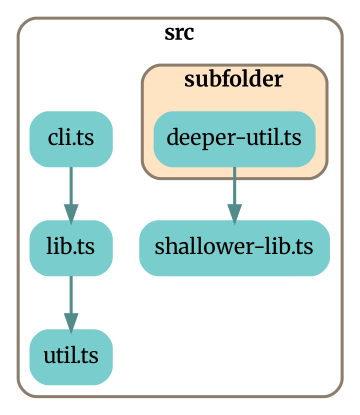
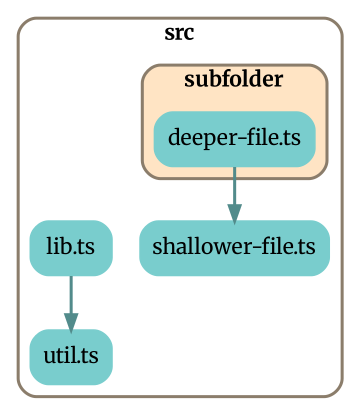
node "cli.ts": removed
node "deeper-util.ts": label "deeper-util.ts" -> "deeper-file.ts"
node "shallower-lib.ts": label "shallower-lib.ts" -> "shallower-file.ts"
